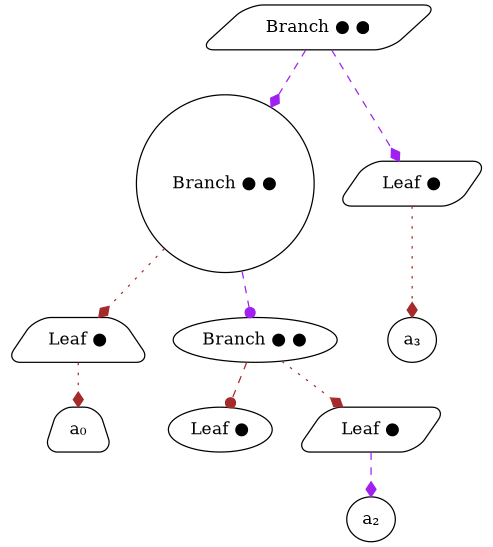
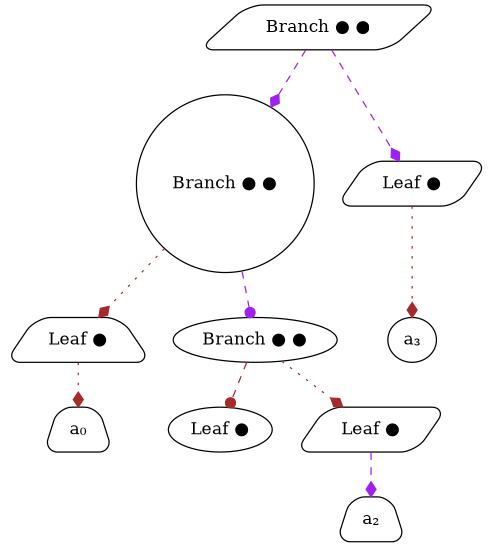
node "a₂": shape ellipse -> trapezium
